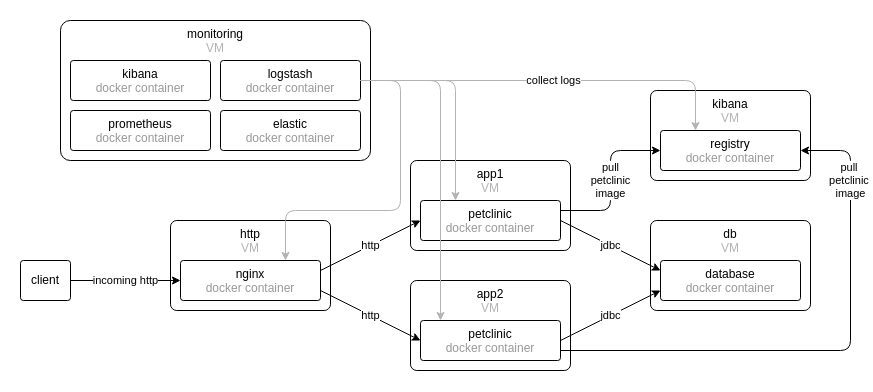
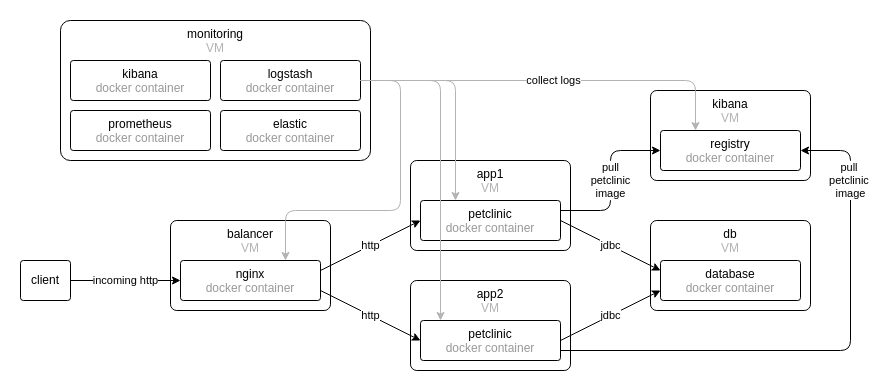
node "http VM": label "http VM" -> "balancer VM"
